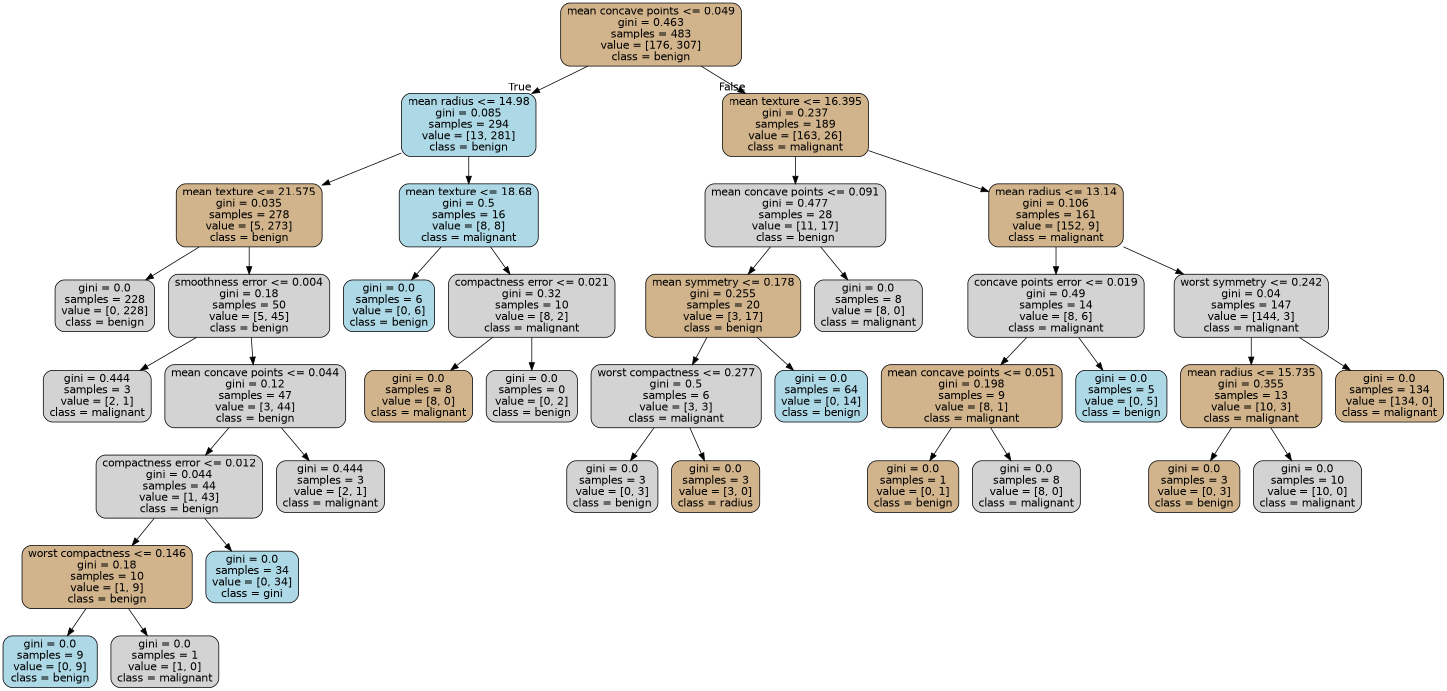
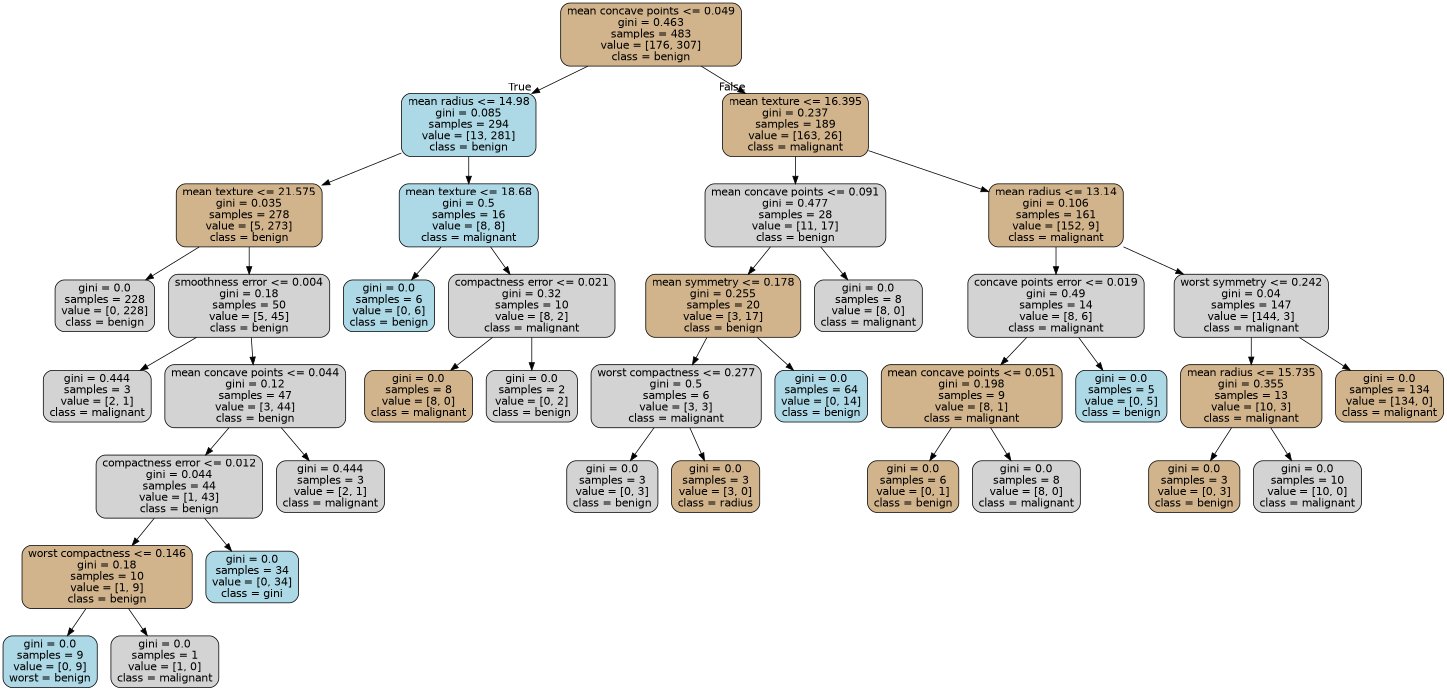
node "gini = 0.0 samples = 0 value = [0, 2] class = benign": label "gini = 0.0 samples = 0 value = [0, 2] class = benign" -> "gini = 0.0 samples = 2 value = [0, 2] class = benign"
node "gini = 0.0 samples = 1 value = [0, 1] class = benign": label "gini = 0.0 samples = 1 value = [0, 1] class = benign" -> "gini = 0.0 samples = 6 value = [0, 1] class = benign"
node "gini = 0.0 samples = 9 value = [0, 9] class = benign": label "gini = 0.0 samples = 9 value = [0, 9] class = benign" -> "gini = 0.0 samples = 9 value = [0, 9] worst = benign"
